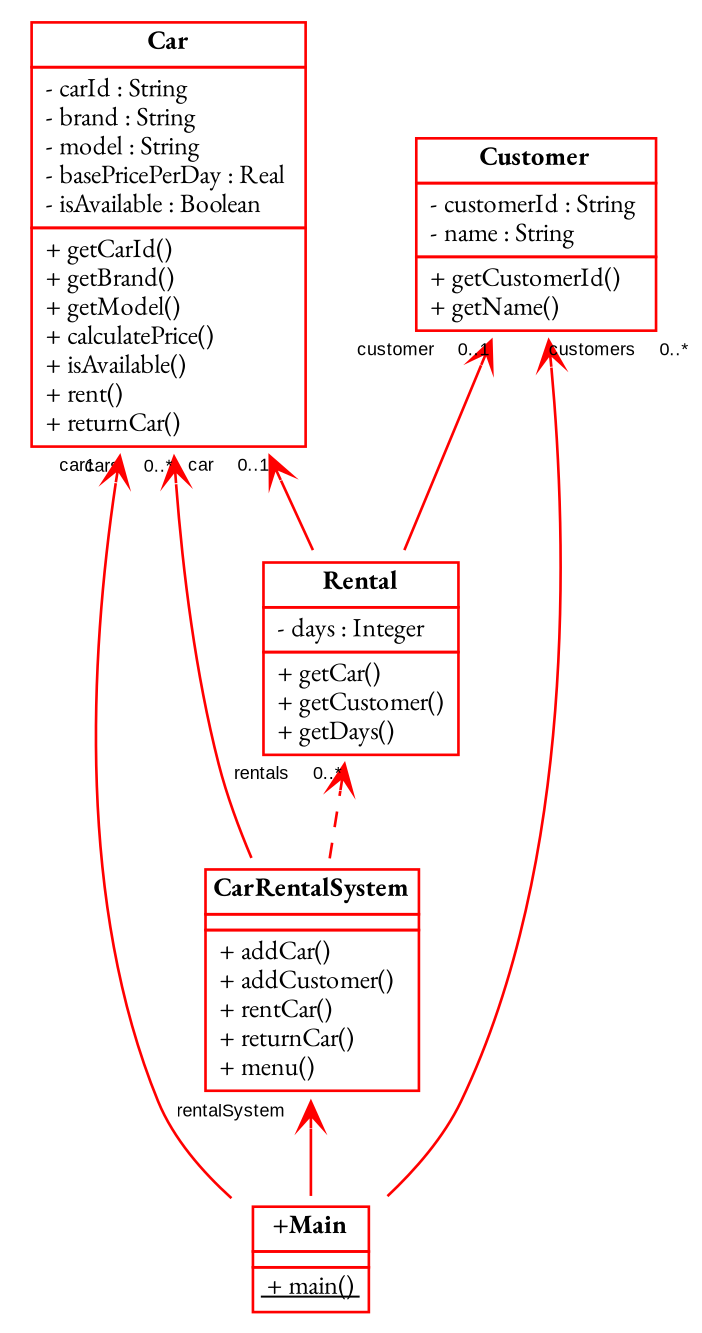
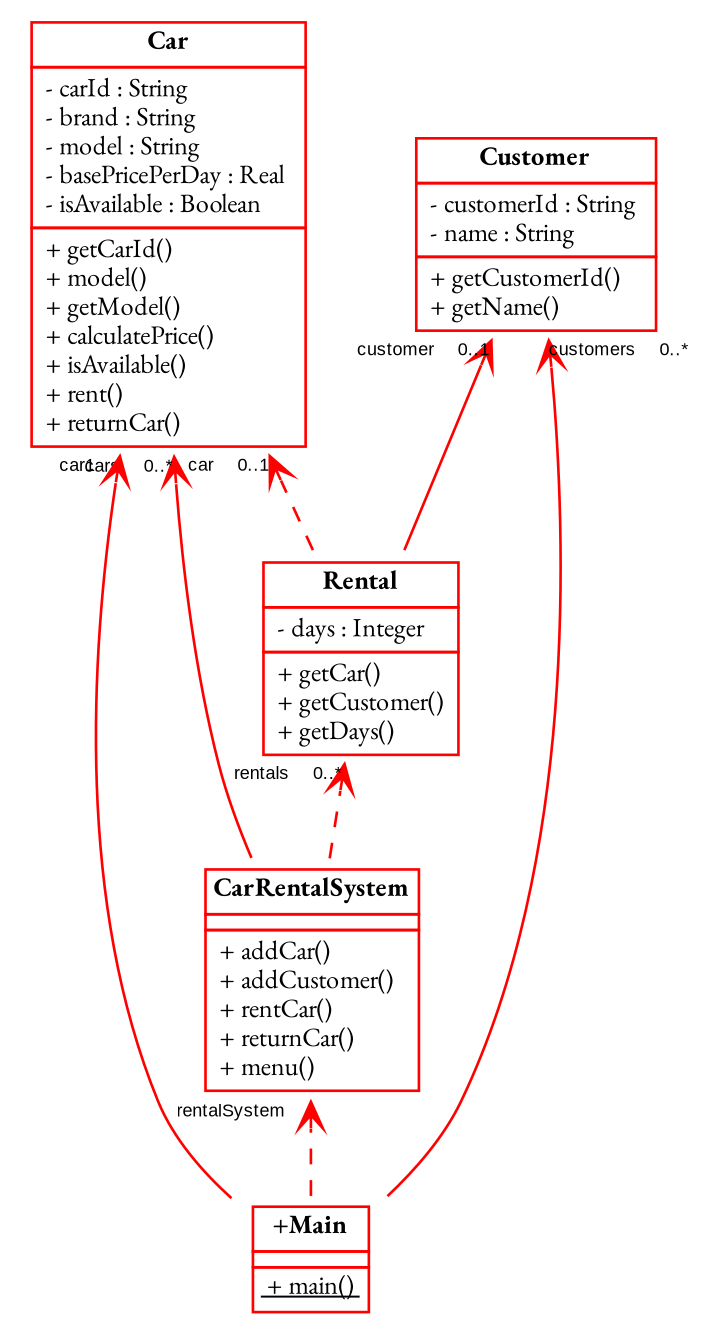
node "Car": text "+ getBrand()" -> "+ model()"
edge "Rental" -> "Car": style solid -> dashed
edge "+Main" -> "CarRentalSystem": style solid -> dashed
